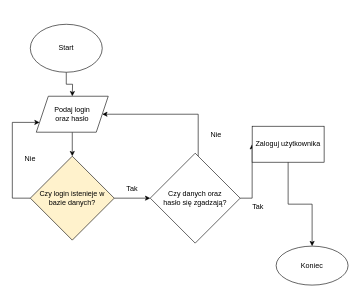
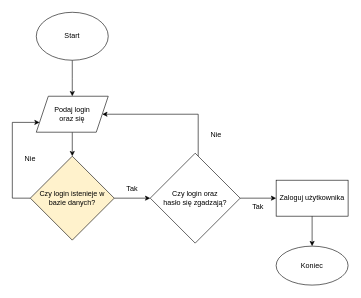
node "Start": moved (66, 48) -> (72, 36)
node "Podaj login oraz hasło": label "Podaj login oraz hasło" -> "Podaj login oraz się"
node "Zaloguj użytkownika": moved (288, 144) -> (312, 198)
node "Czy danych oraz hasło się zgadzają?": label "Czy danych oraz hasło się zgadzają?" -> "Czy login oraz hasło się zgadzają?"
